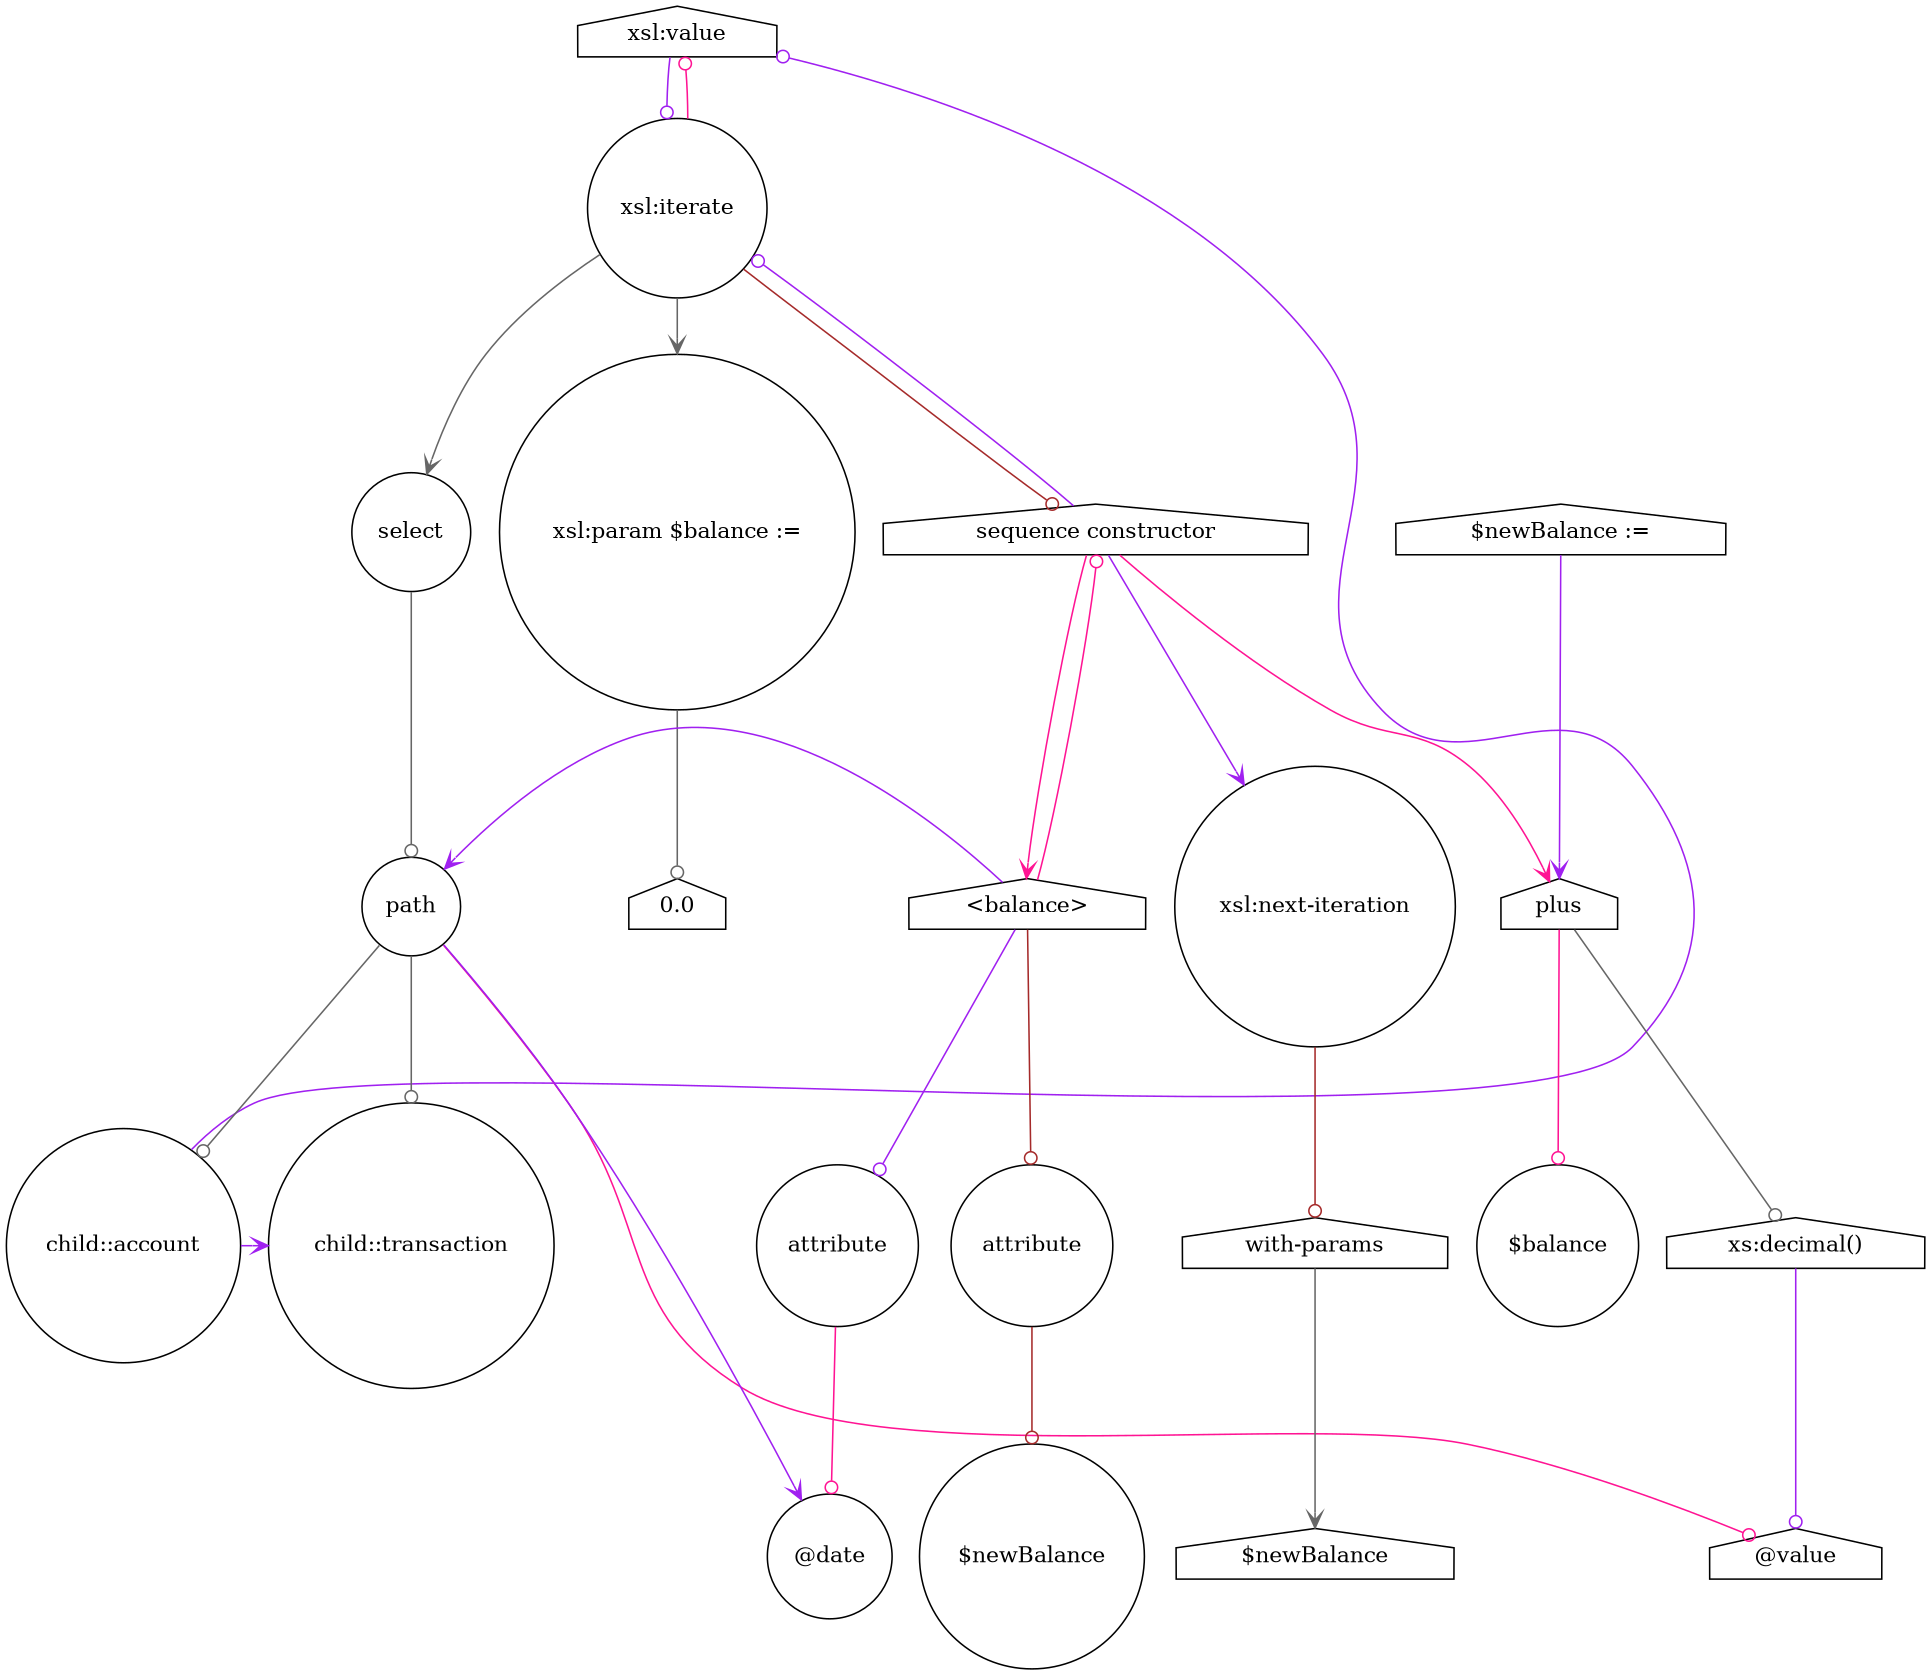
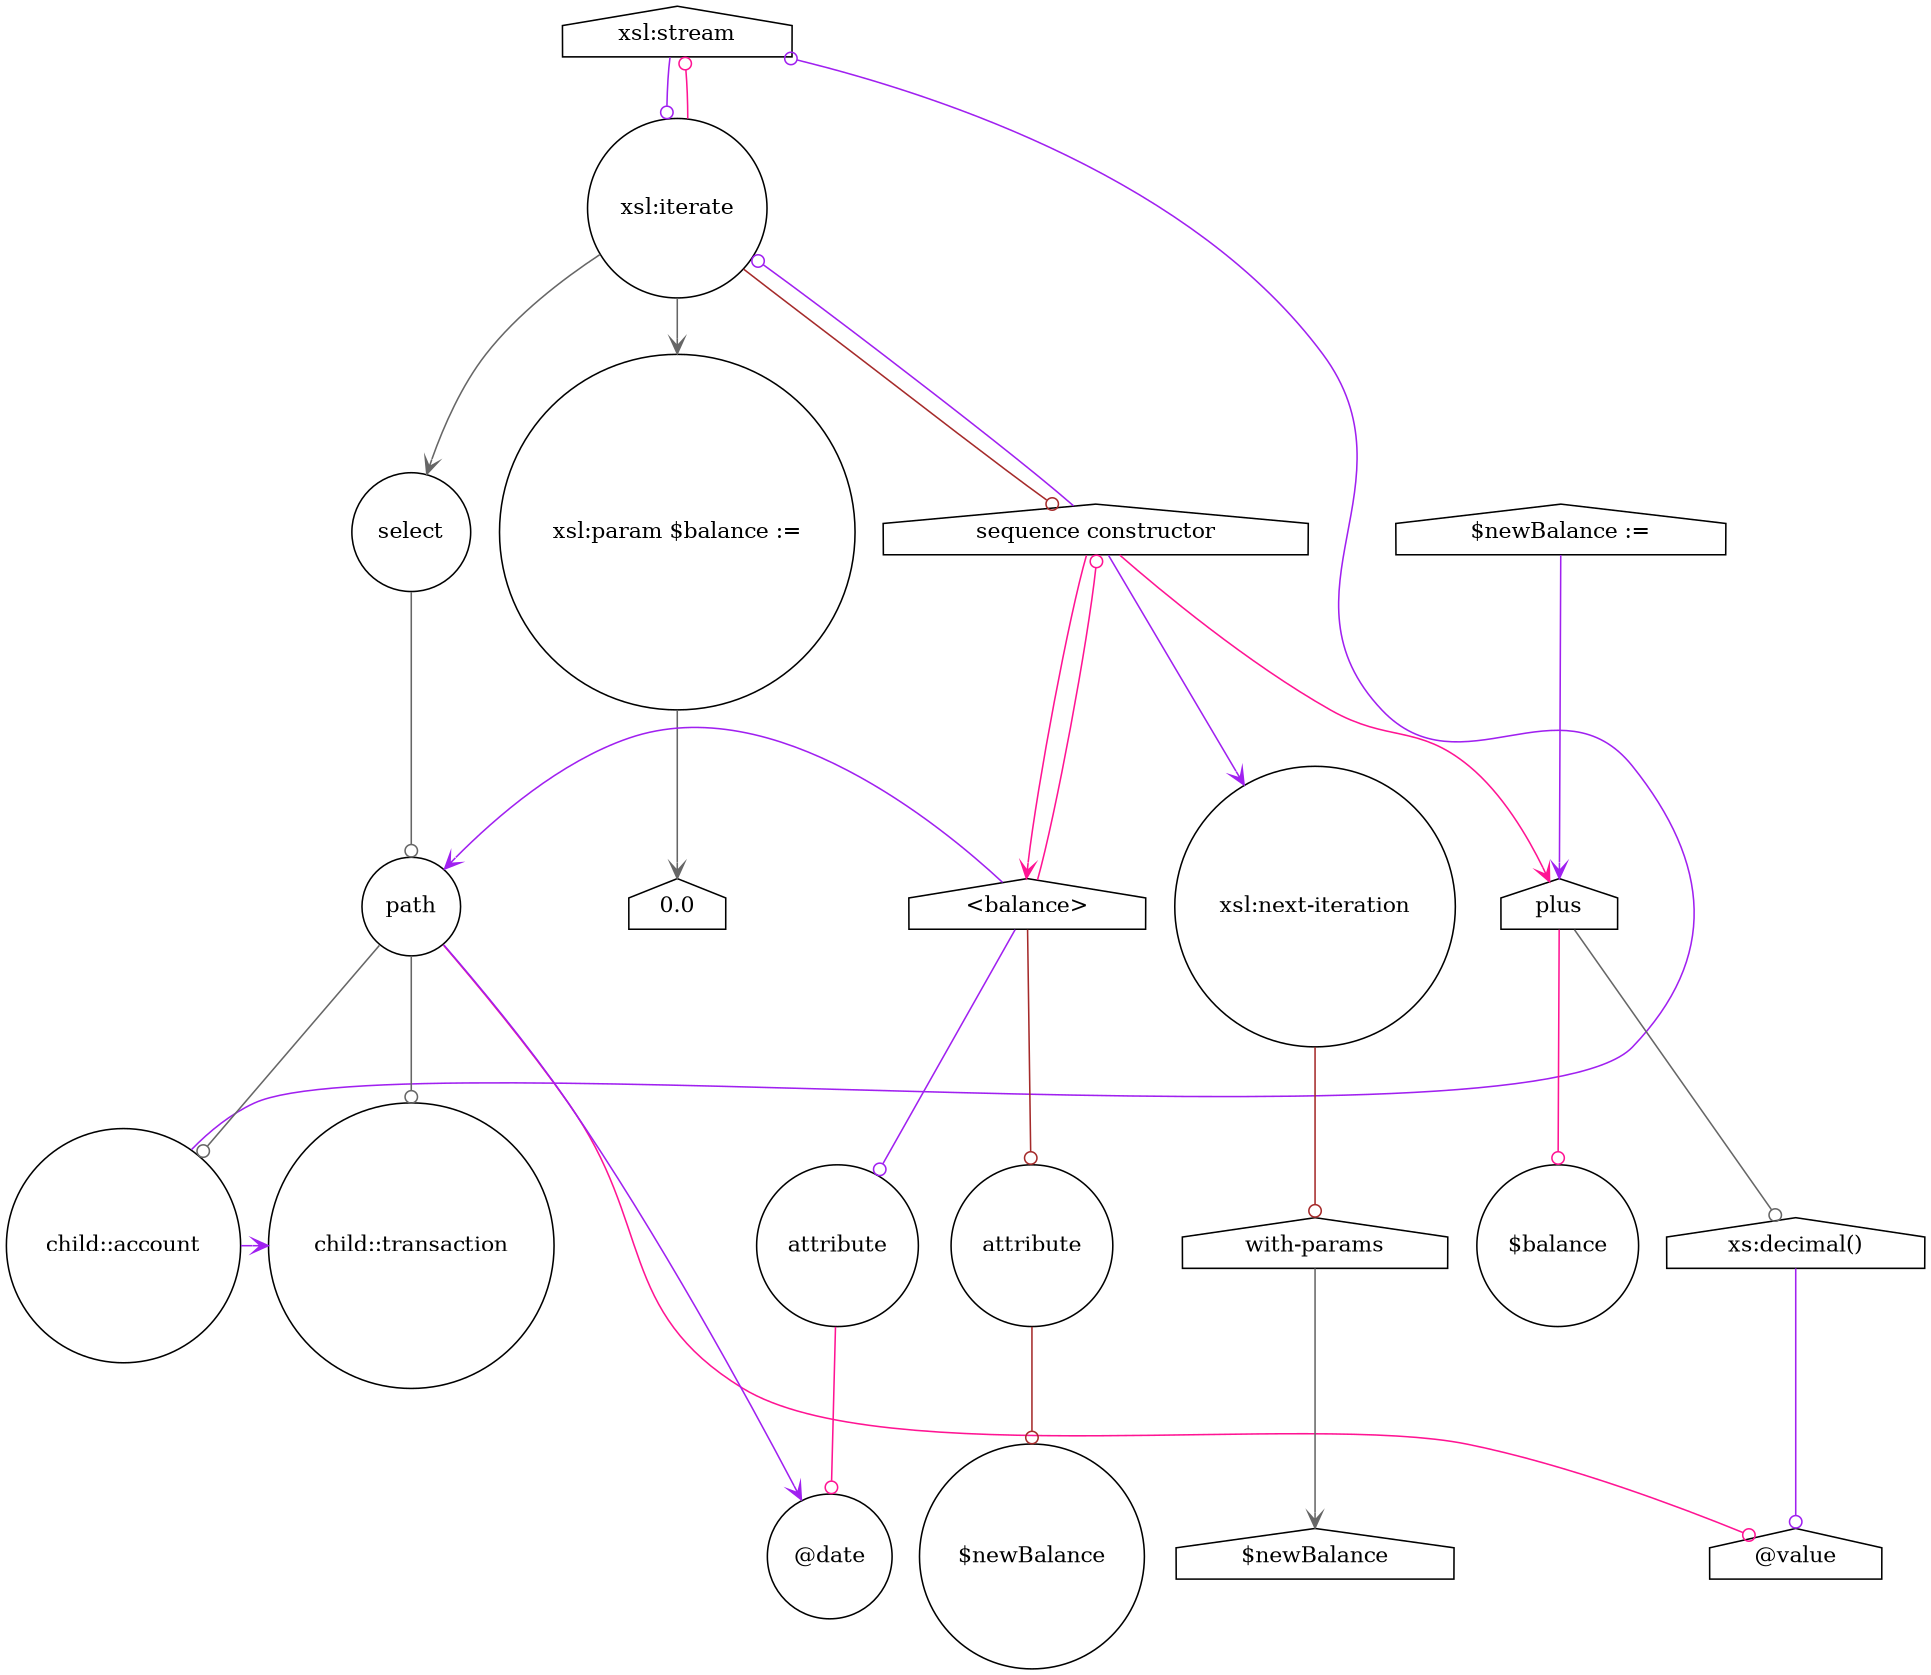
node "xsl:value": label "xsl:value" -> "xsl:stream"
edge "xsl:param $balance :=" -> "0.0": arrowhead odot -> vee
